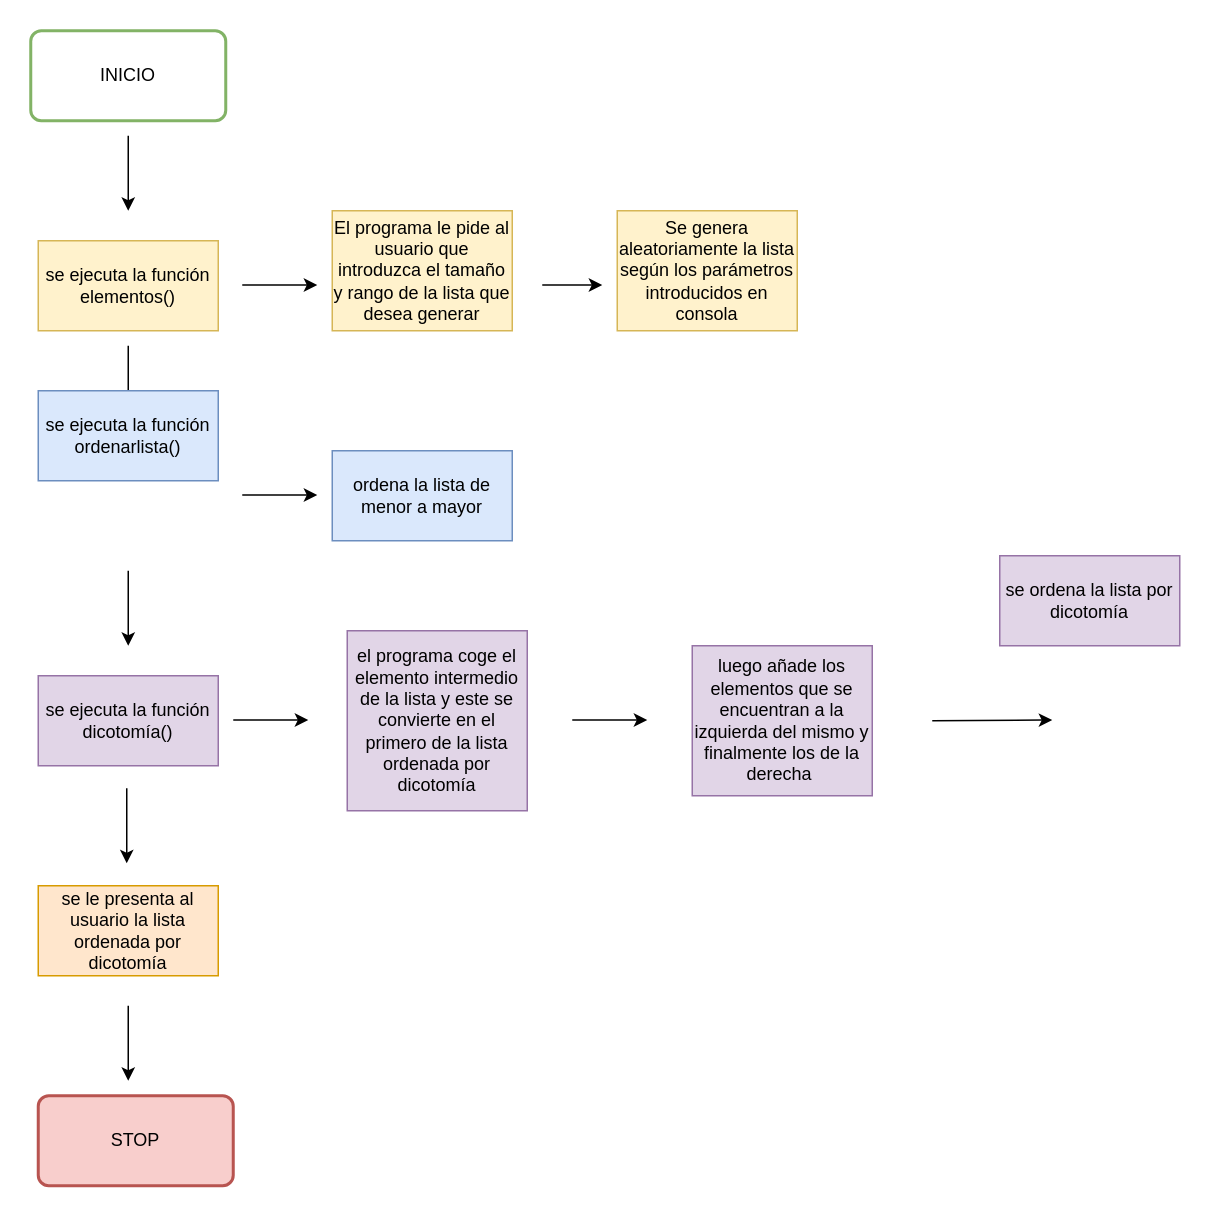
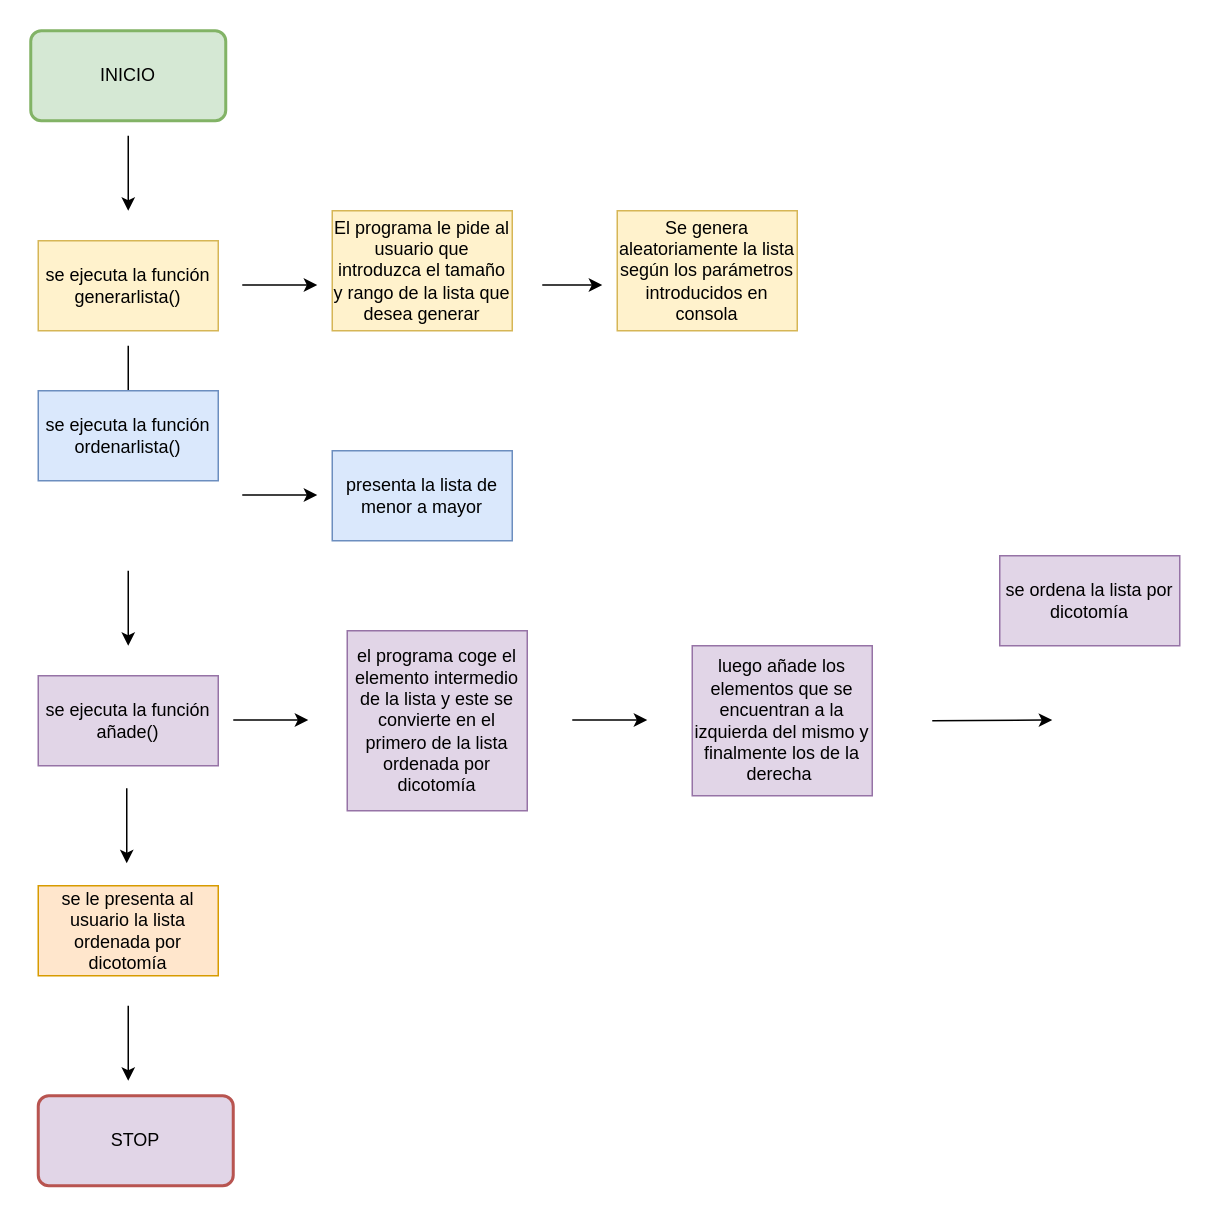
node "INICIO": fillcolor #ffffff -> #d5e8d4
node "se ejecuta la función elementos()": label "se ejecuta la función elementos()" -> "se ejecuta la función generarlista()"
node "ordena la lista de menor a mayor": label "ordena la lista de menor a mayor" -> "presenta la lista de menor a mayor"
node "se ejecuta la función dicotomía()": label "se ejecuta la función dicotomía()" -> "se ejecuta la función añade()"
node "STOP": fillcolor #f8cecc -> #e1d5e7
